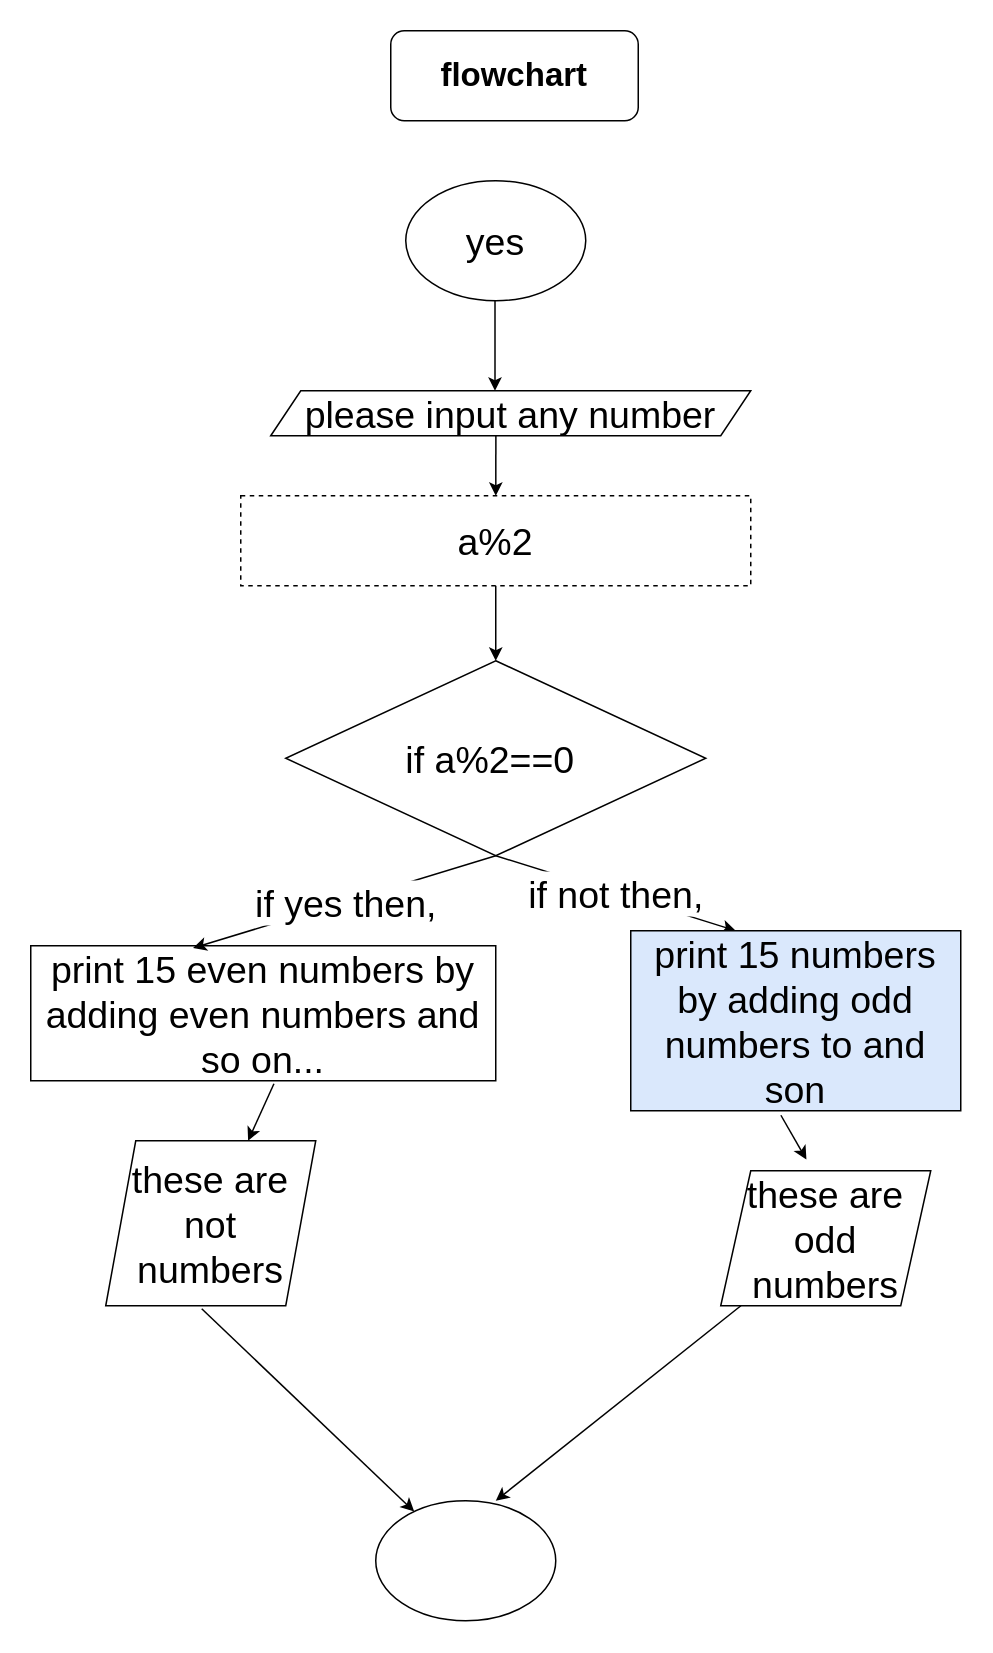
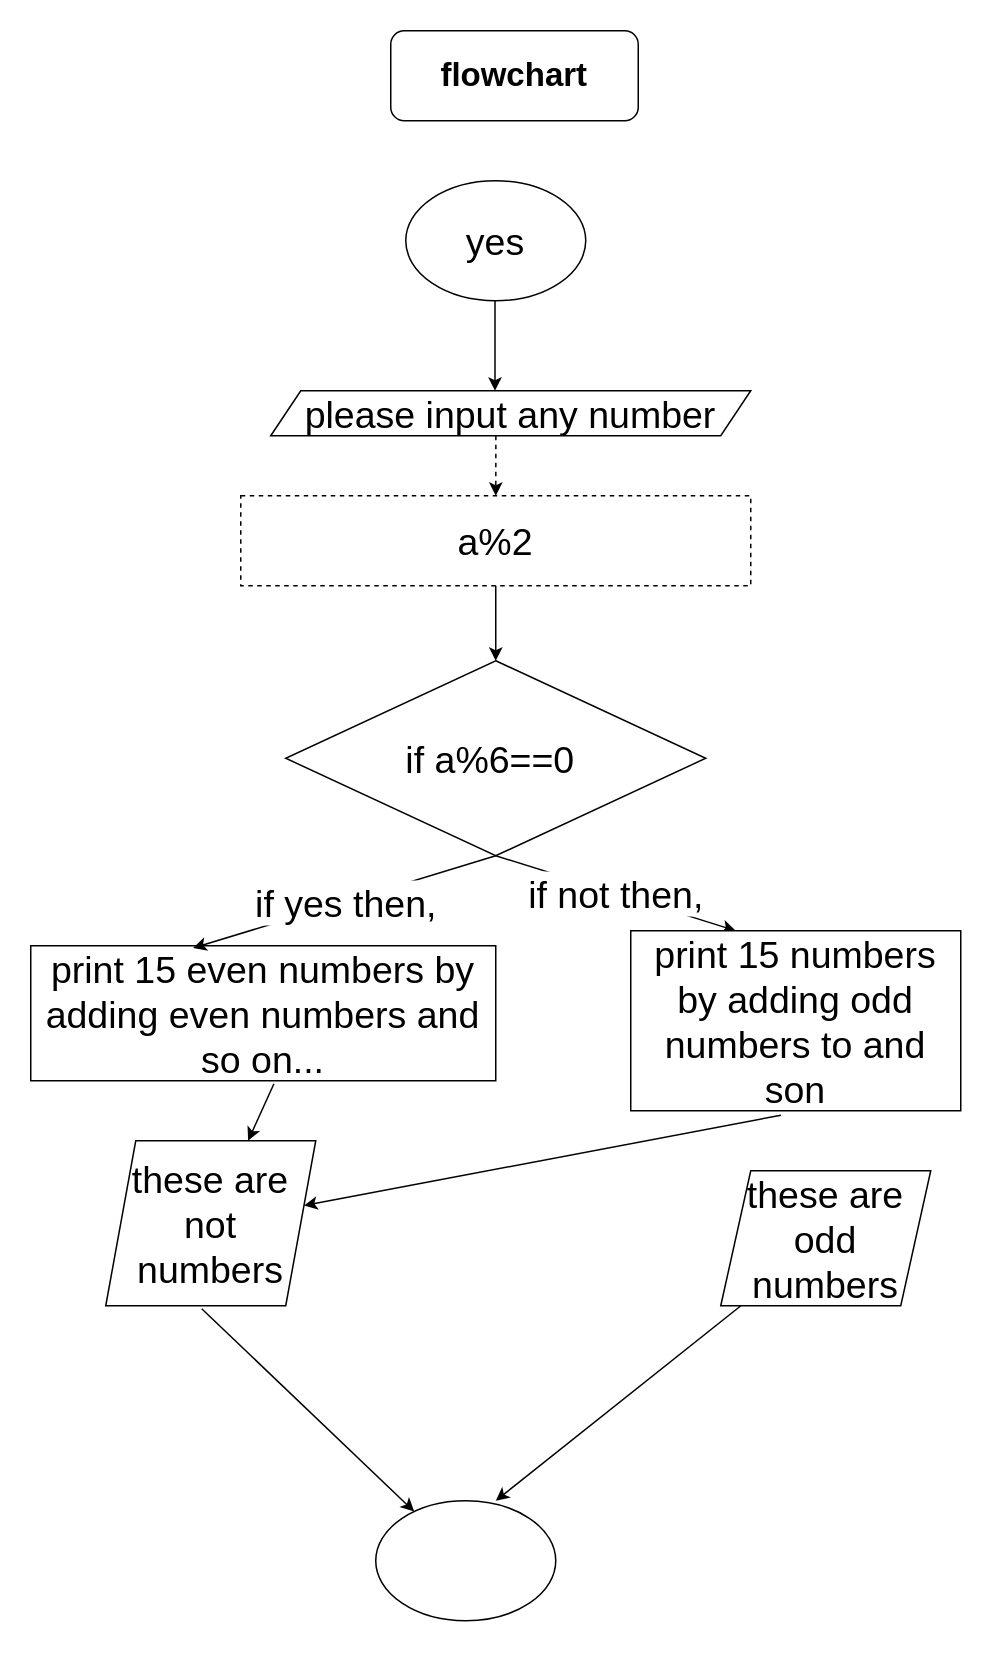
edge "please input any number" -> "a%2": style solid -> dashed
node "if a%2==0": label "if a%2==0" -> "if a%6==0"
node "print 15 numbers by adding odd numbers to and son": fillcolor #dae8fc -> #ffffff
edge "print 15 numbers by adding odd numbers to and son" -> "these are odd numbers": now "print 15 numbers by adding odd numbers to and son" -> "these are not numbers"
